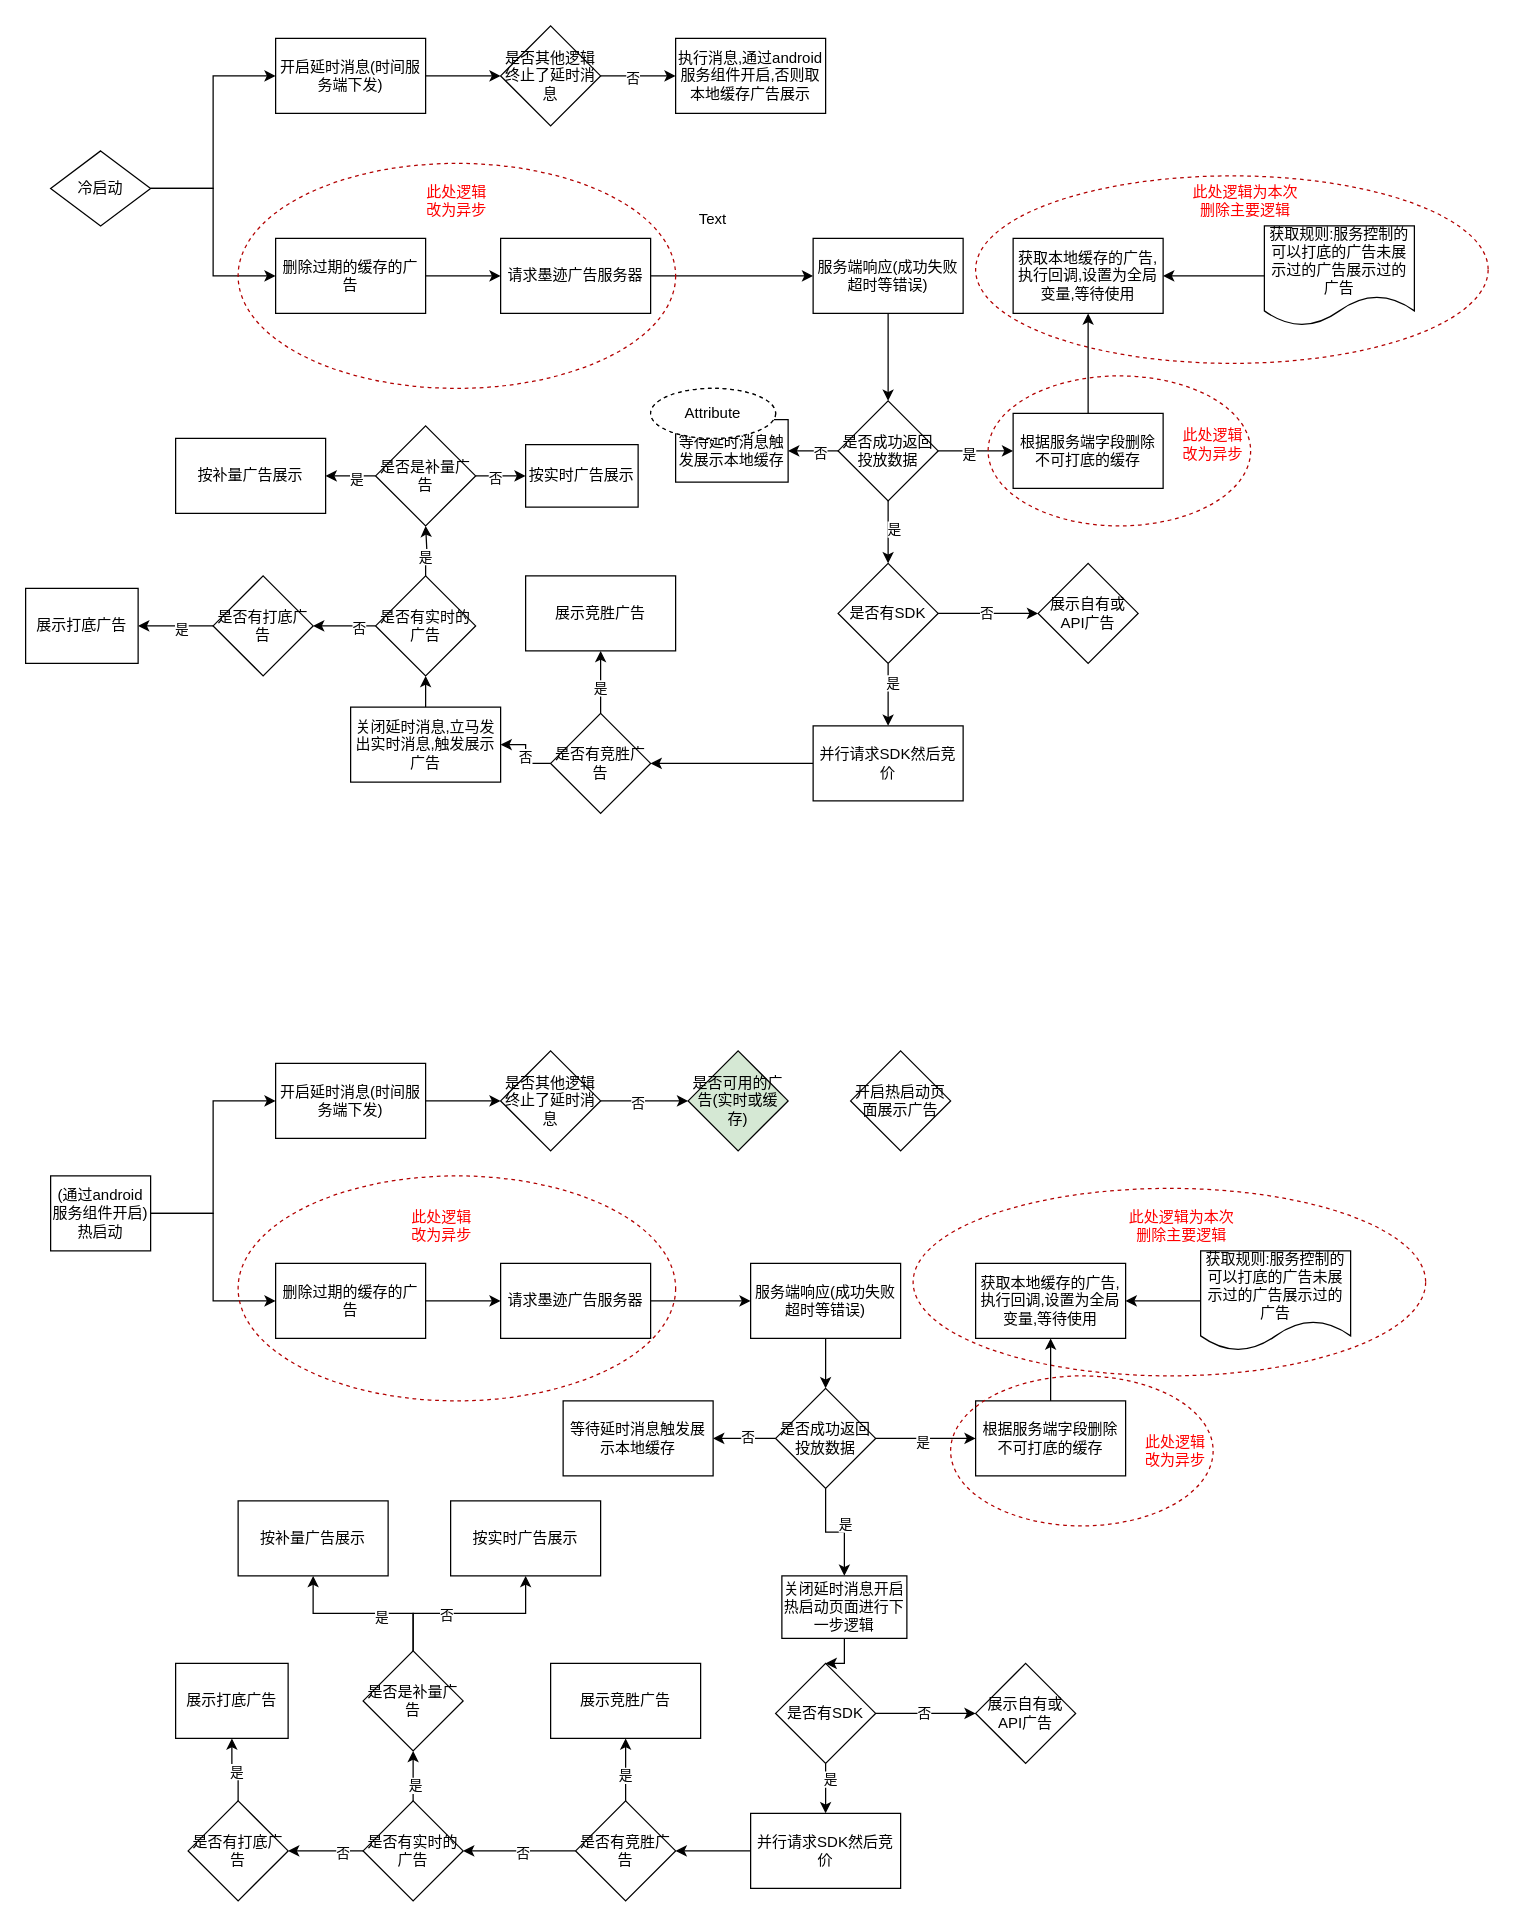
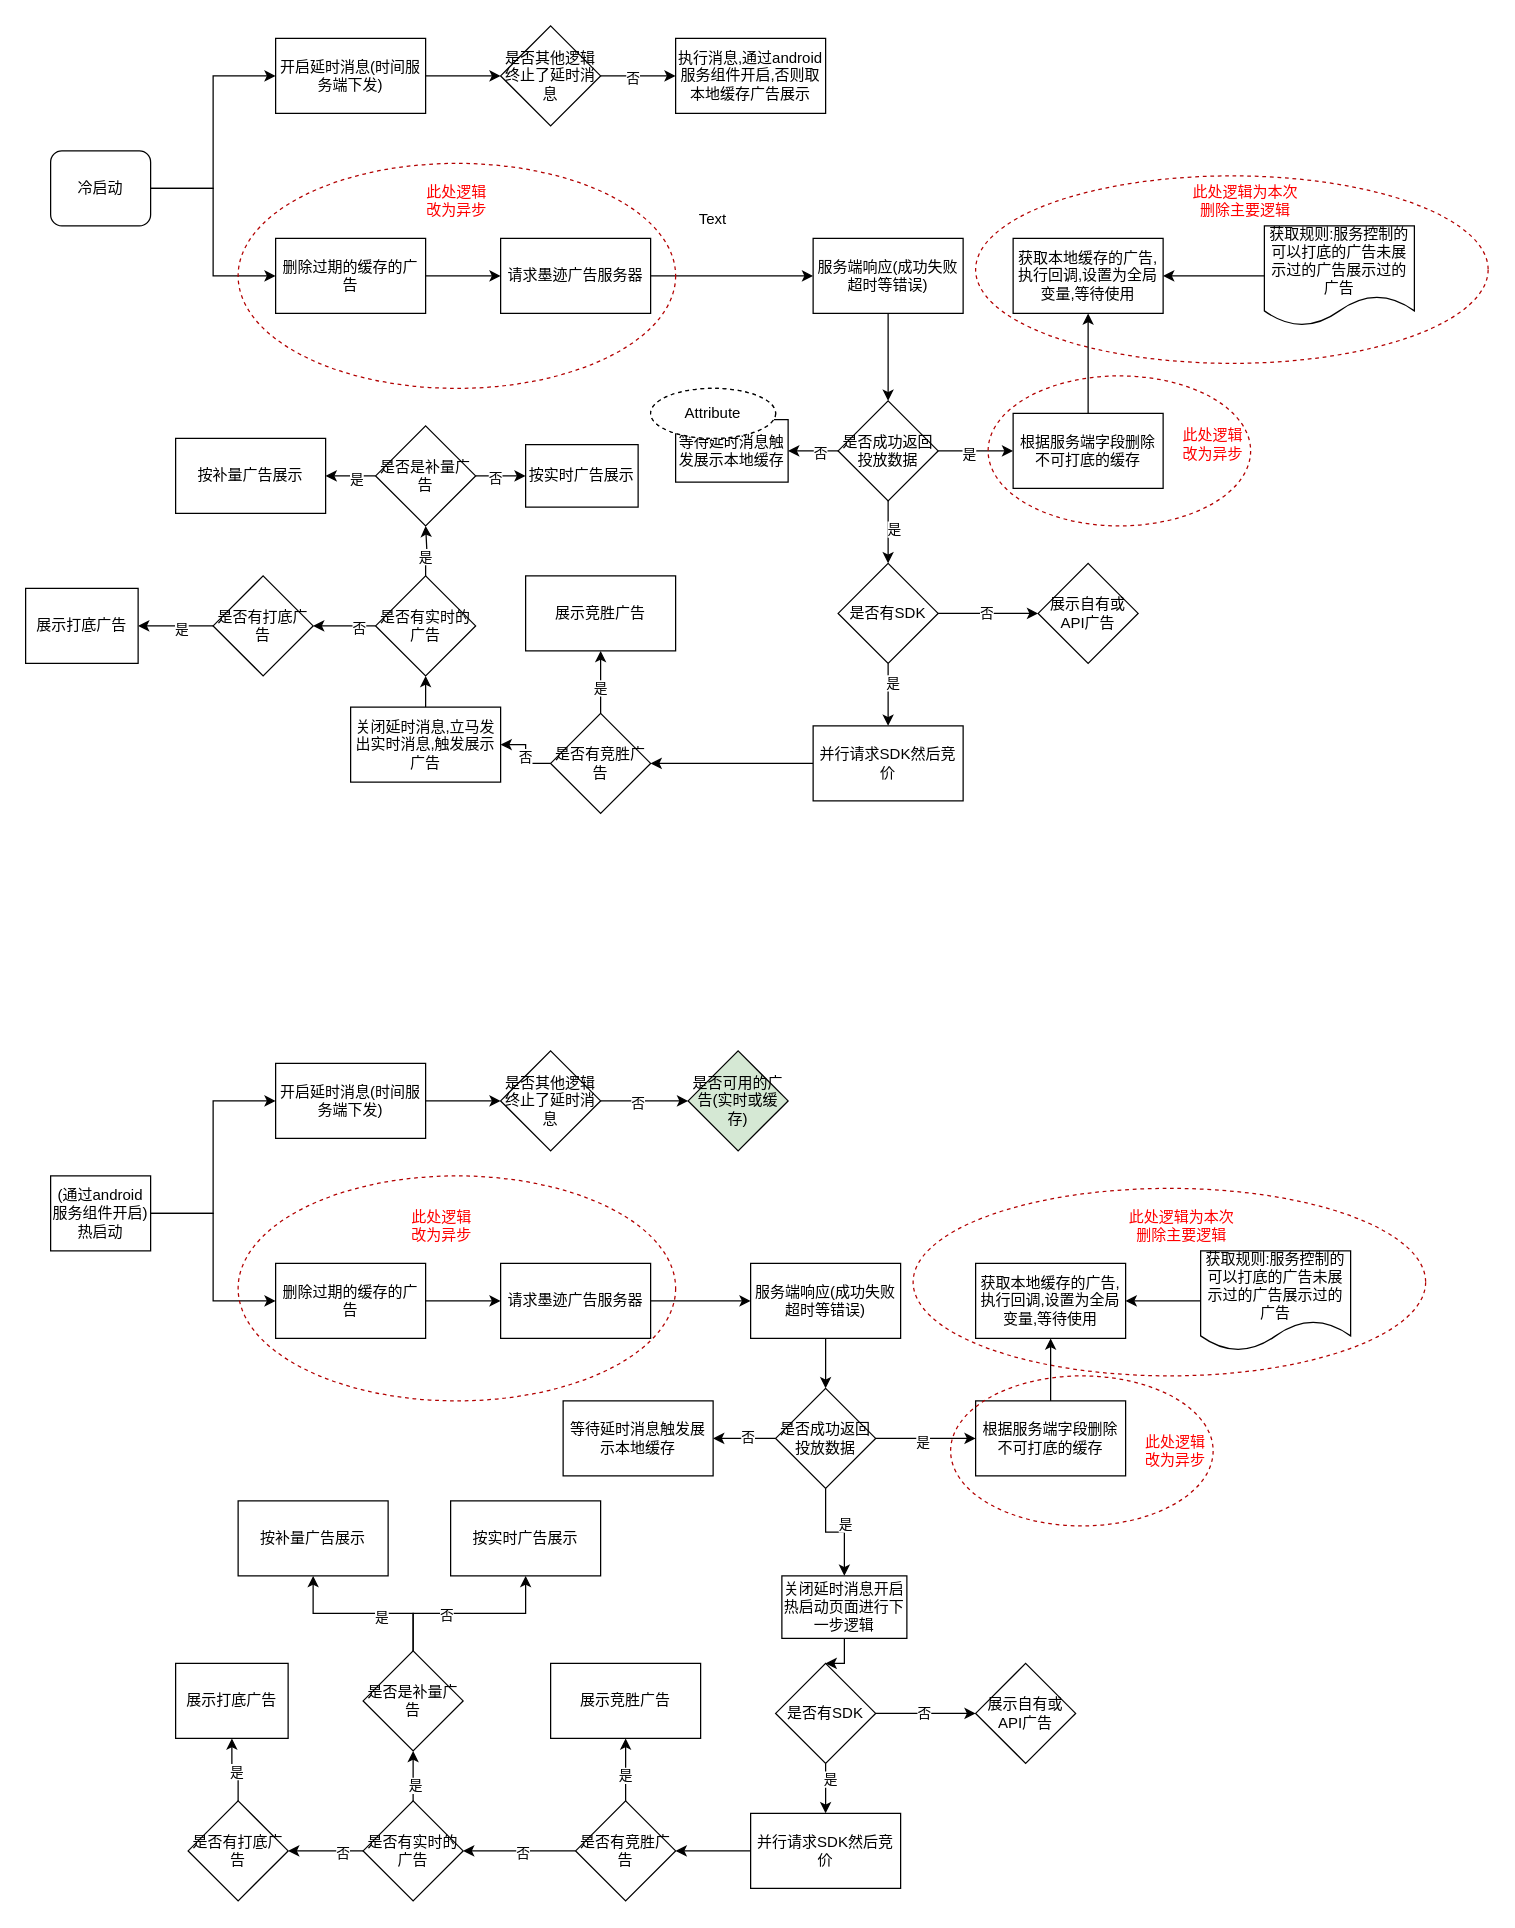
node "冷启动": shape diamond -> rounded rectangle
node "开启热启动页面展示广告": removed
